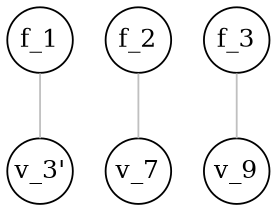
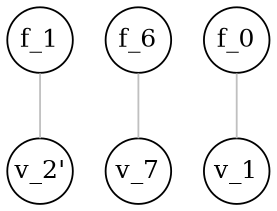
node "f_2": label "f_2" -> "f_6"
node "f_3": label "f_3" -> "f_0"
node "v_3'": label "v_3'" -> "v_2'"
node "v_9": label "v_9" -> "v_1"
